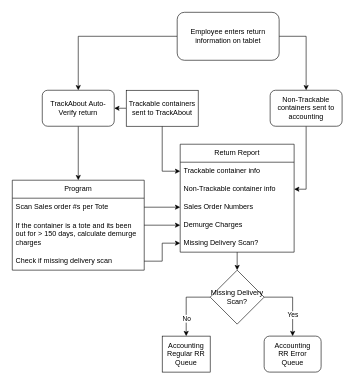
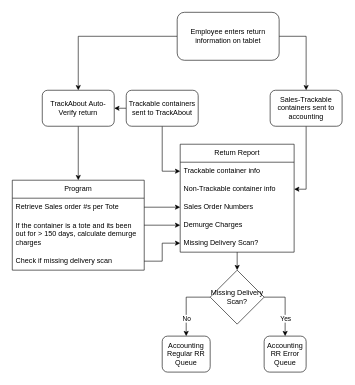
node "Trackable containers sent to TrackAbout": shape rectangle -> rounded rectangle
node "Non-Trackable containers sent to accounting": label "Non-Trackable containers sent to accounting" -> "Sales-Trackable containers sent to accounting"
node "Scan Sales order #s per Tote": label "Scan Sales order #s per Tote" -> "Retrieve Sales order #s per Tote"
node "Accounting Regular RR Queue": shape rectangle -> rounded rectangle
node "Accounting RR Error Queue": size 57x36 -> 42x36
